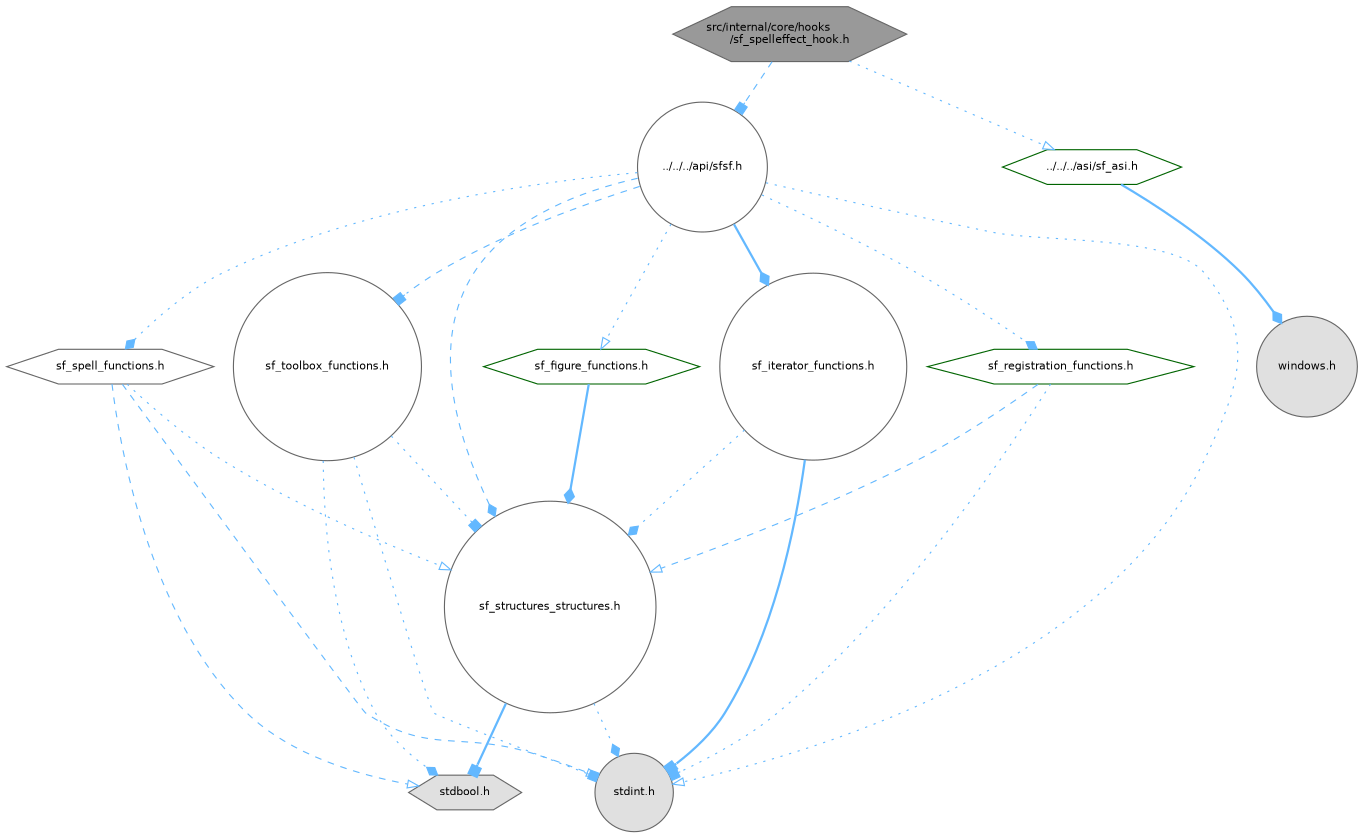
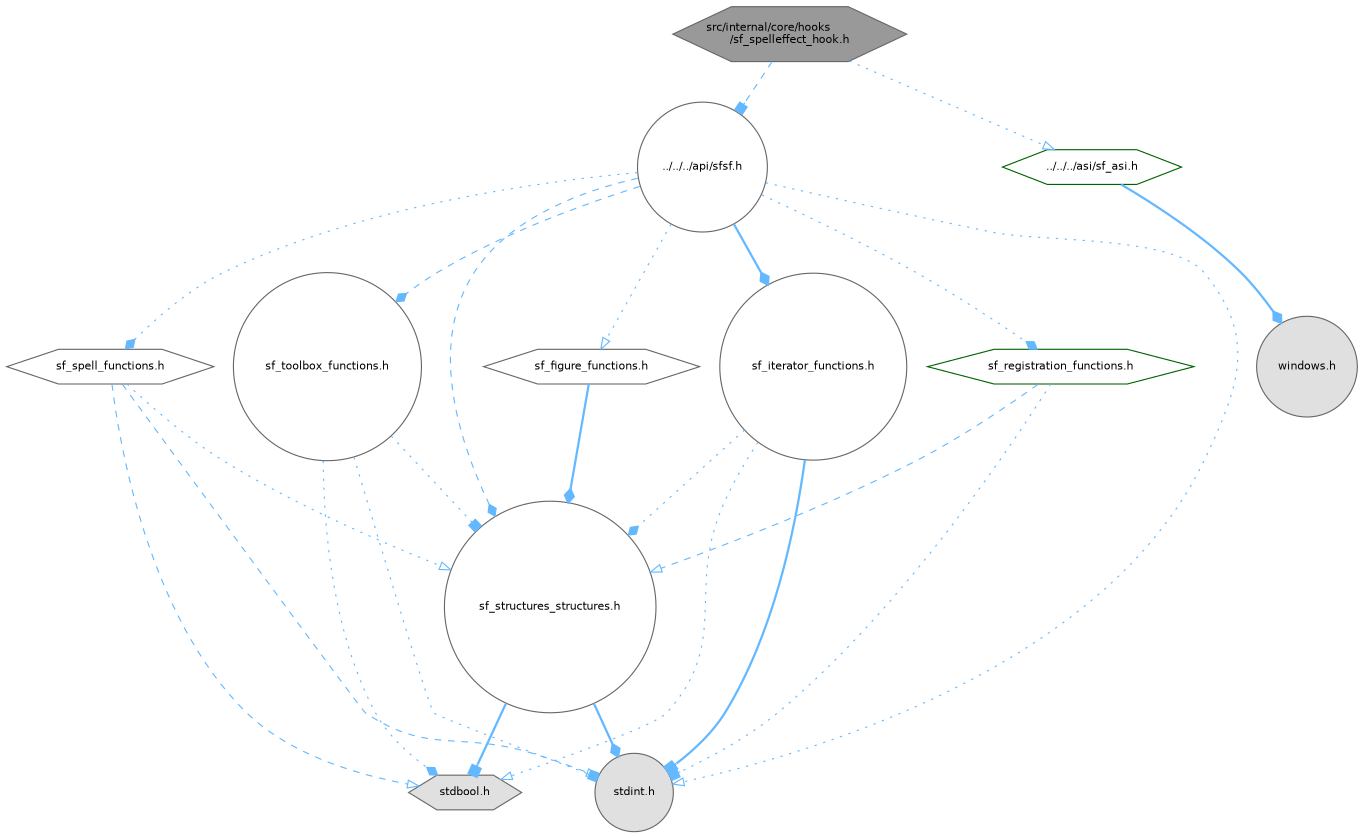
edge "../../../api/sfsf.h" -> "sf_toolbox_functions.h": arrowhead box -> diamond
node "sf_figure_functions.h": color darkgreen -> gray40
edge "sf_iterator_functions.h" -> "stdbool.h": added
edge "sf_structures_structures.h" -> "stdint.h": style dotted -> bold
